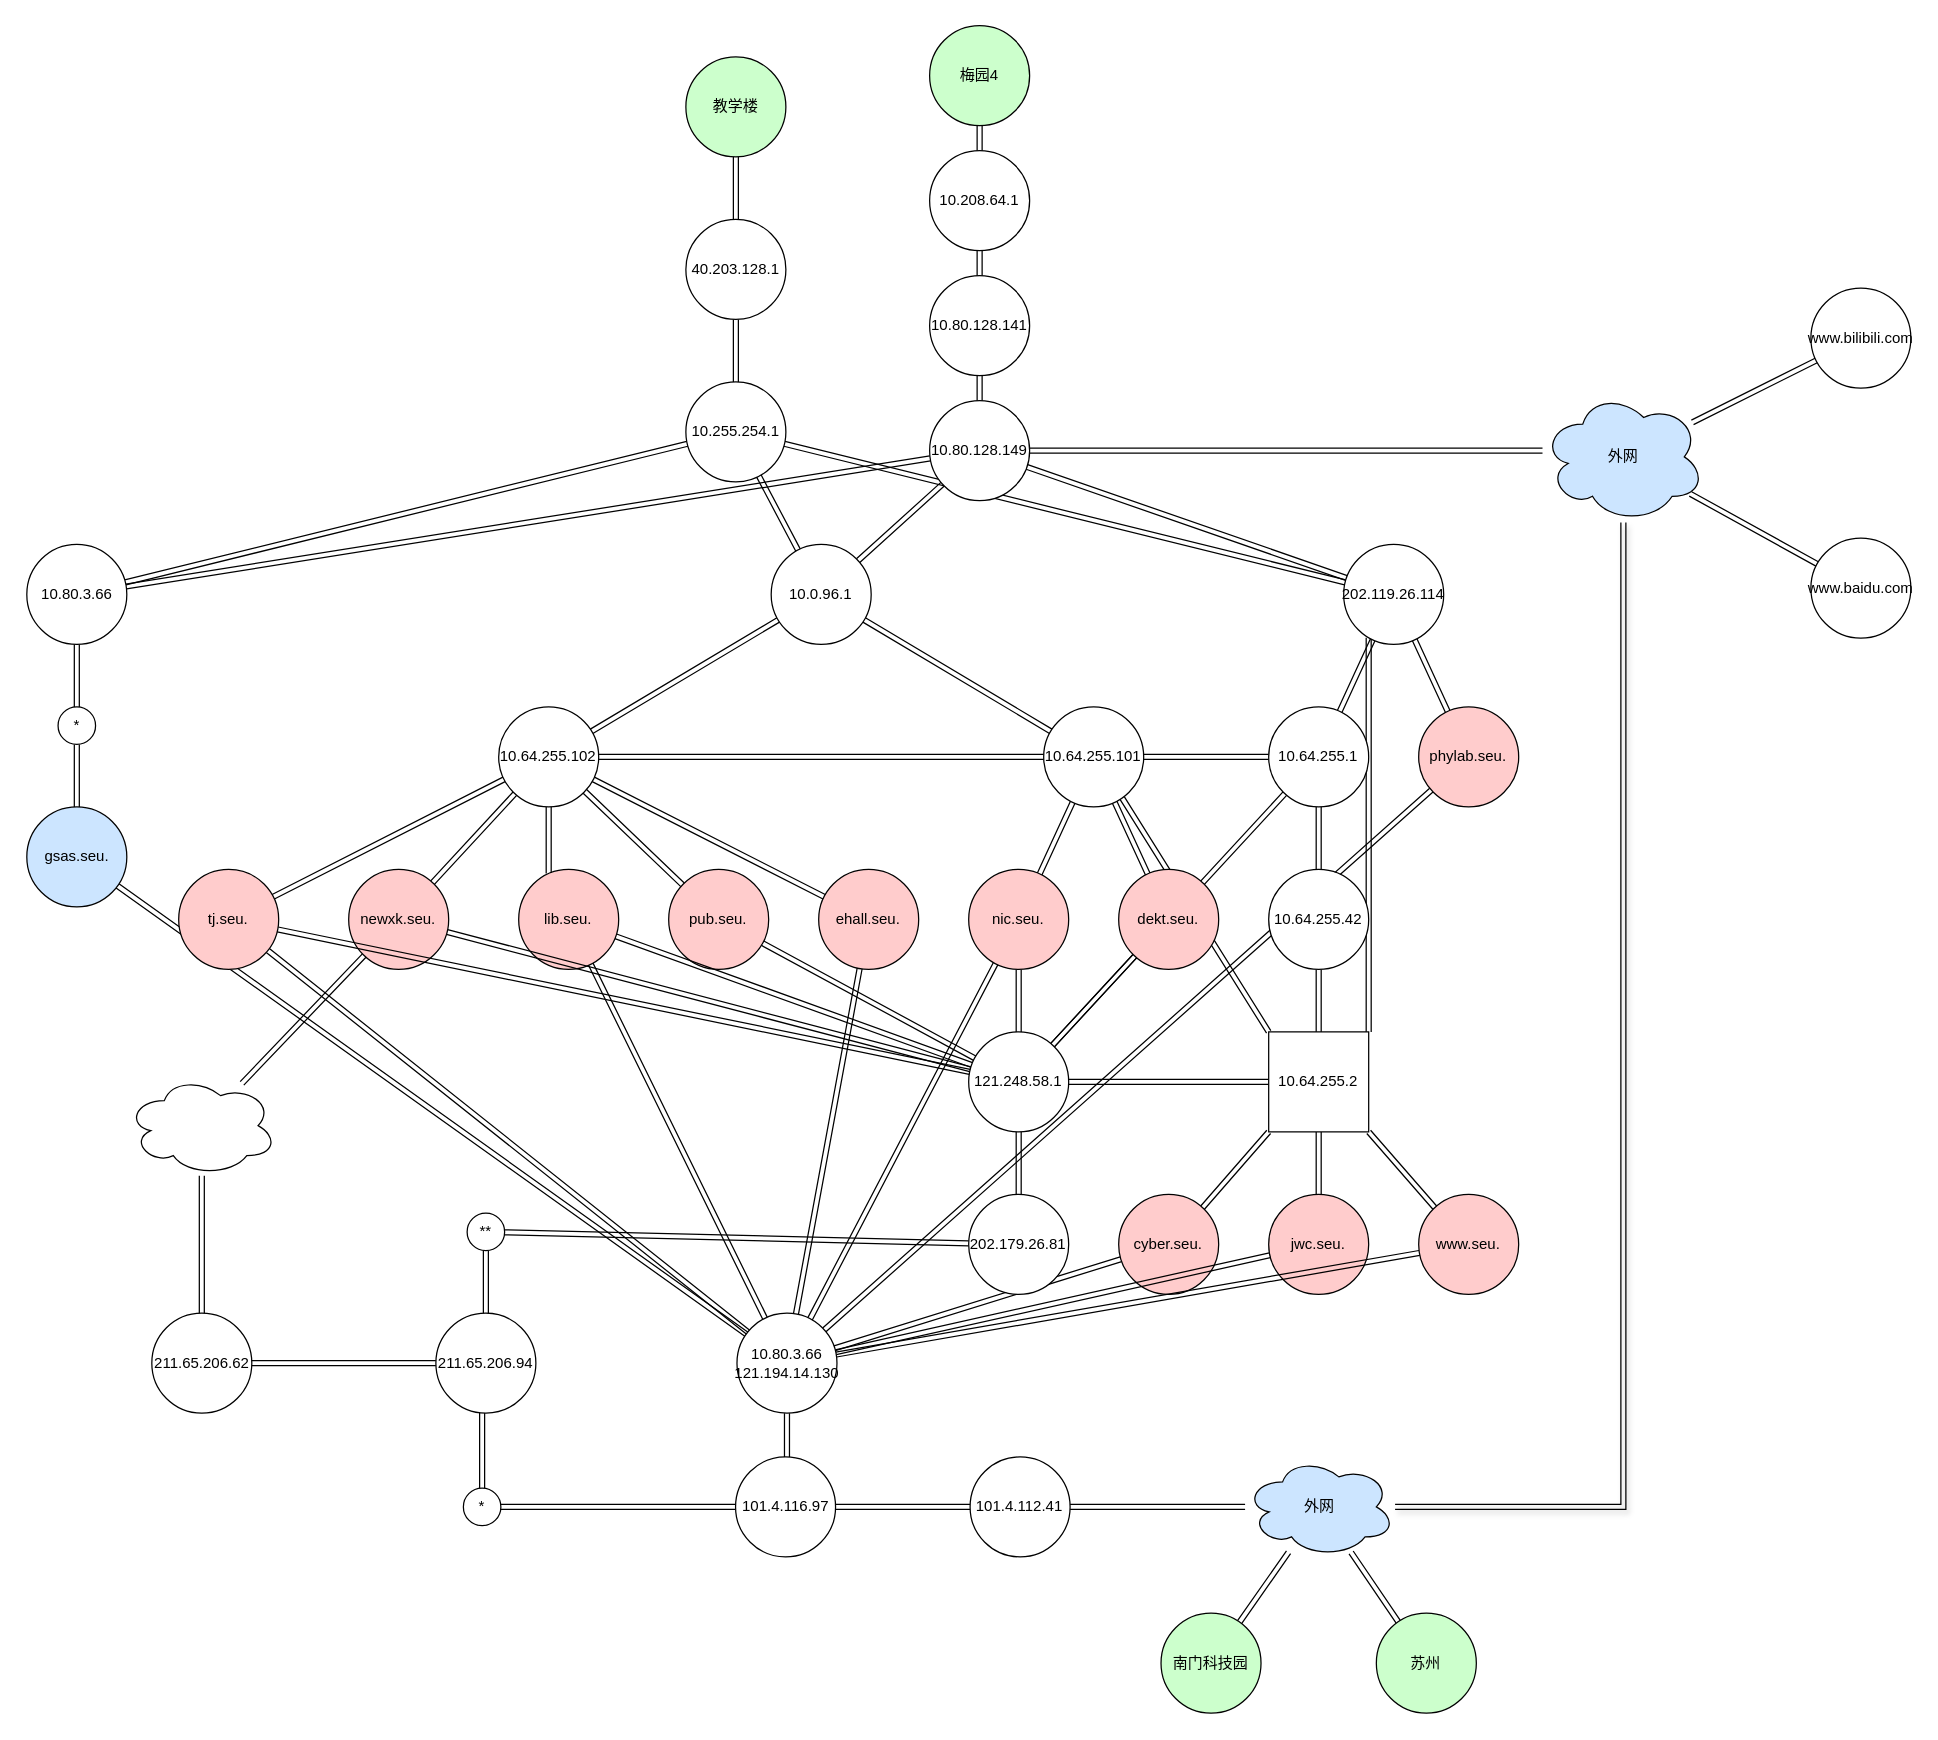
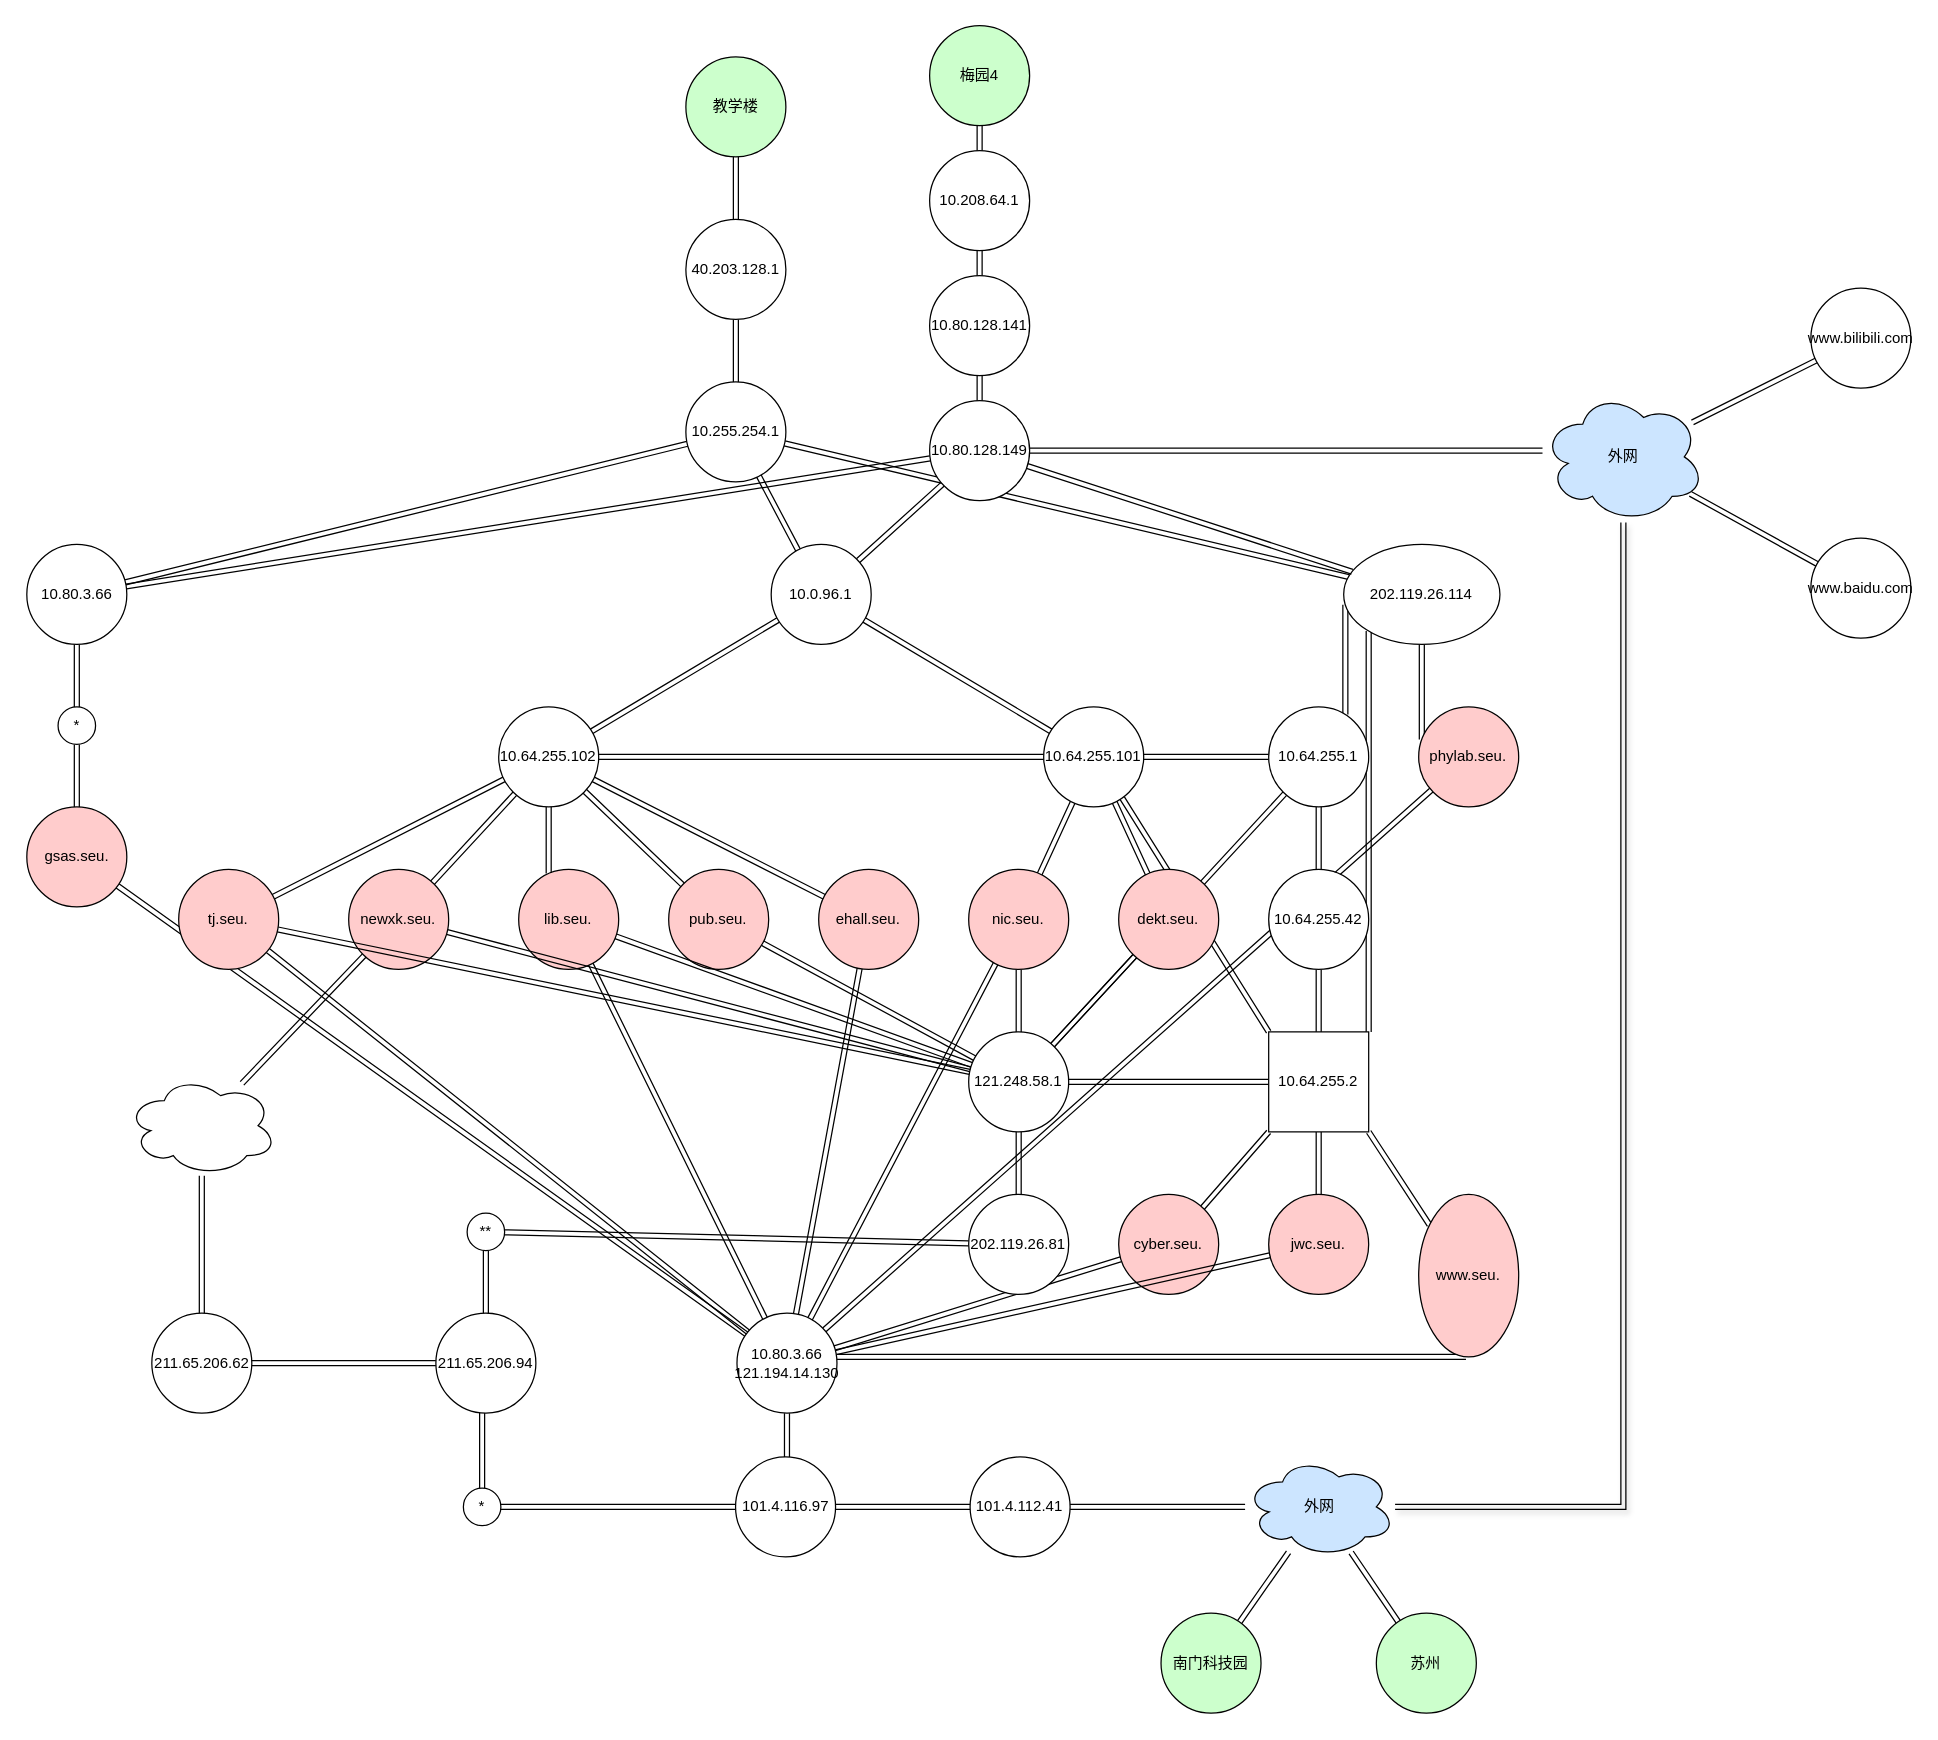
node "202.119.26.114": size 100x100 -> 156x100
node "gsas.seu.": fillcolor #cce5ff -> #ffcccc
node "202.179.26.81": label "202.179.26.81" -> "202.119.26.81"
node "www.seu.": size 100x100 -> 100x163
